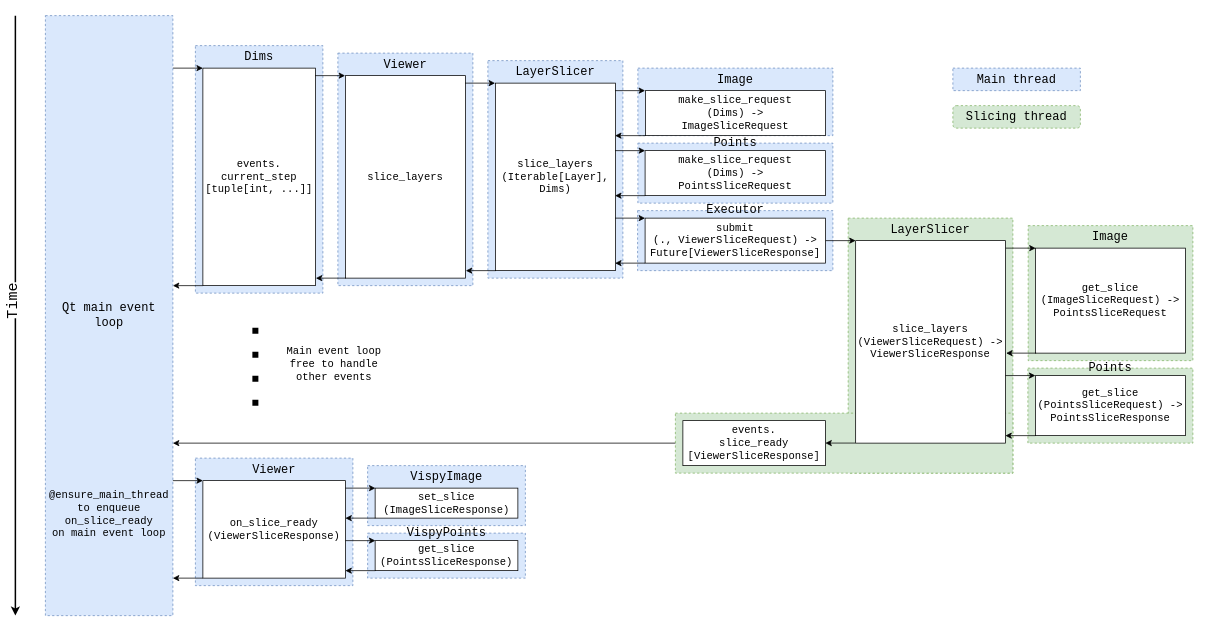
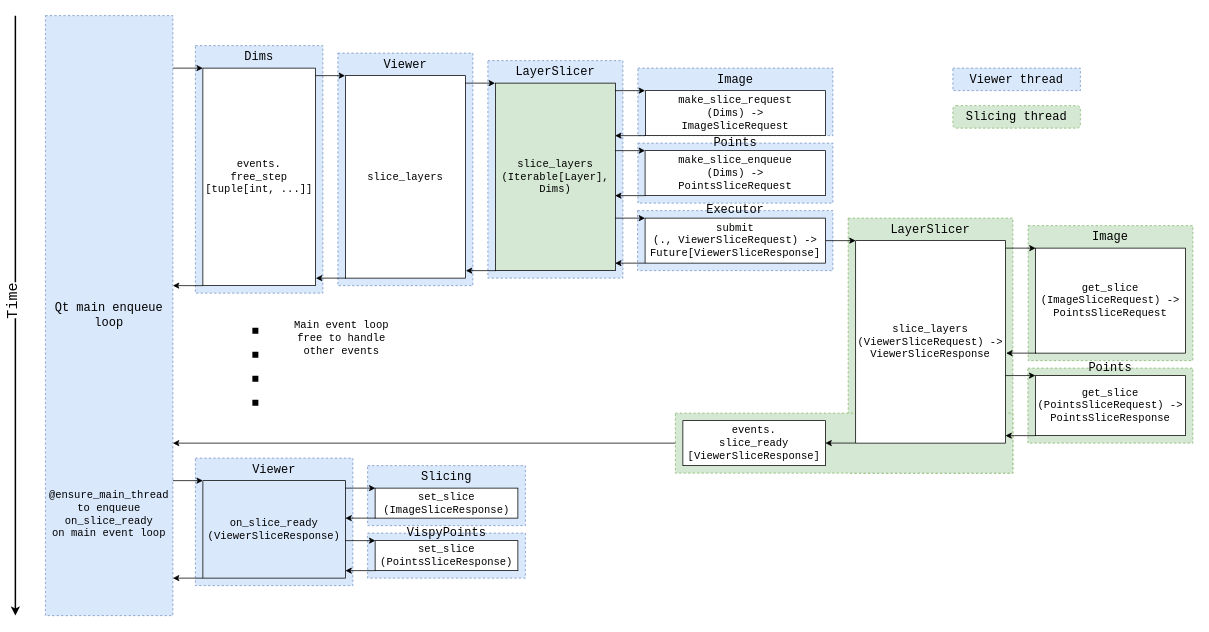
node "Main thread": label "Main thread" -> "Viewer thread"
node "make_slice_request(Dims) ->PointsSliceRequest": label "make_slice_request(Dims) ->PointsSliceRequest" -> "make_slice_enqueue(Dims) ->PointsSliceRequest"
node "events.current_step[tuple[int, ...]]": label "events.current_step[tuple[int, ...]]" -> "events.free_step[tuple[int, ...]]"
node "slice_layers(Iterable[Layer], Dims)": fillcolor #ffffff -> #d5e8d4
node "Qt main event loop": label "Qt main event loop" -> "Qt main enqueue loop"
node "Main event loop free to handle other events": moved (334, 364) -> (342, 338)
node "VispyImage": label "VispyImage" -> "Slicing"
node "on_slice_ready(ViewerSliceResponse)": fillcolor #ffffff -> #dae8fc
node "get_slice(PointsSliceResponse)": label "get_slice(PointsSliceResponse)" -> "set_slice(PointsSliceResponse)"
